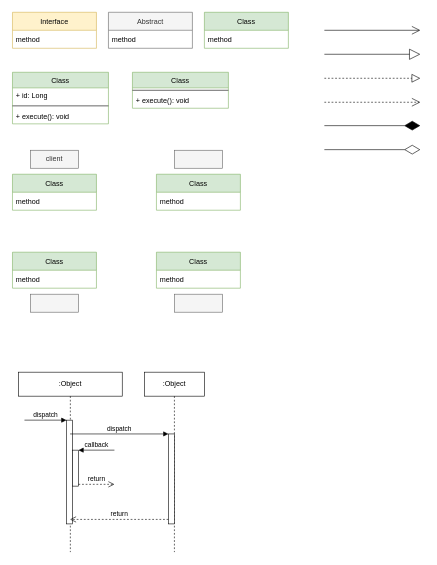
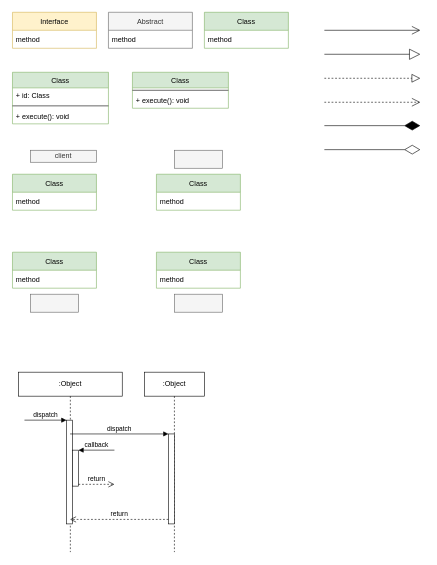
node "+ id: Long": label "+ id: Long" -> "+ id: Class"
node "client": size 48x18 -> 66x12
